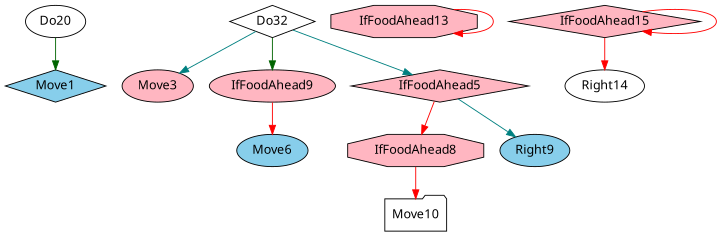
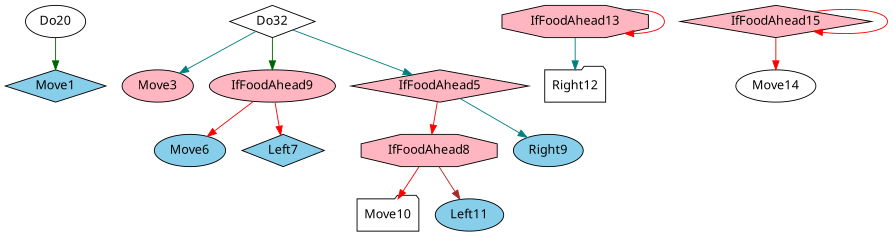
node "Right12": added
node "Right14": label "Right14" -> "Move14"
node "Left7": added
node "Left11": added
